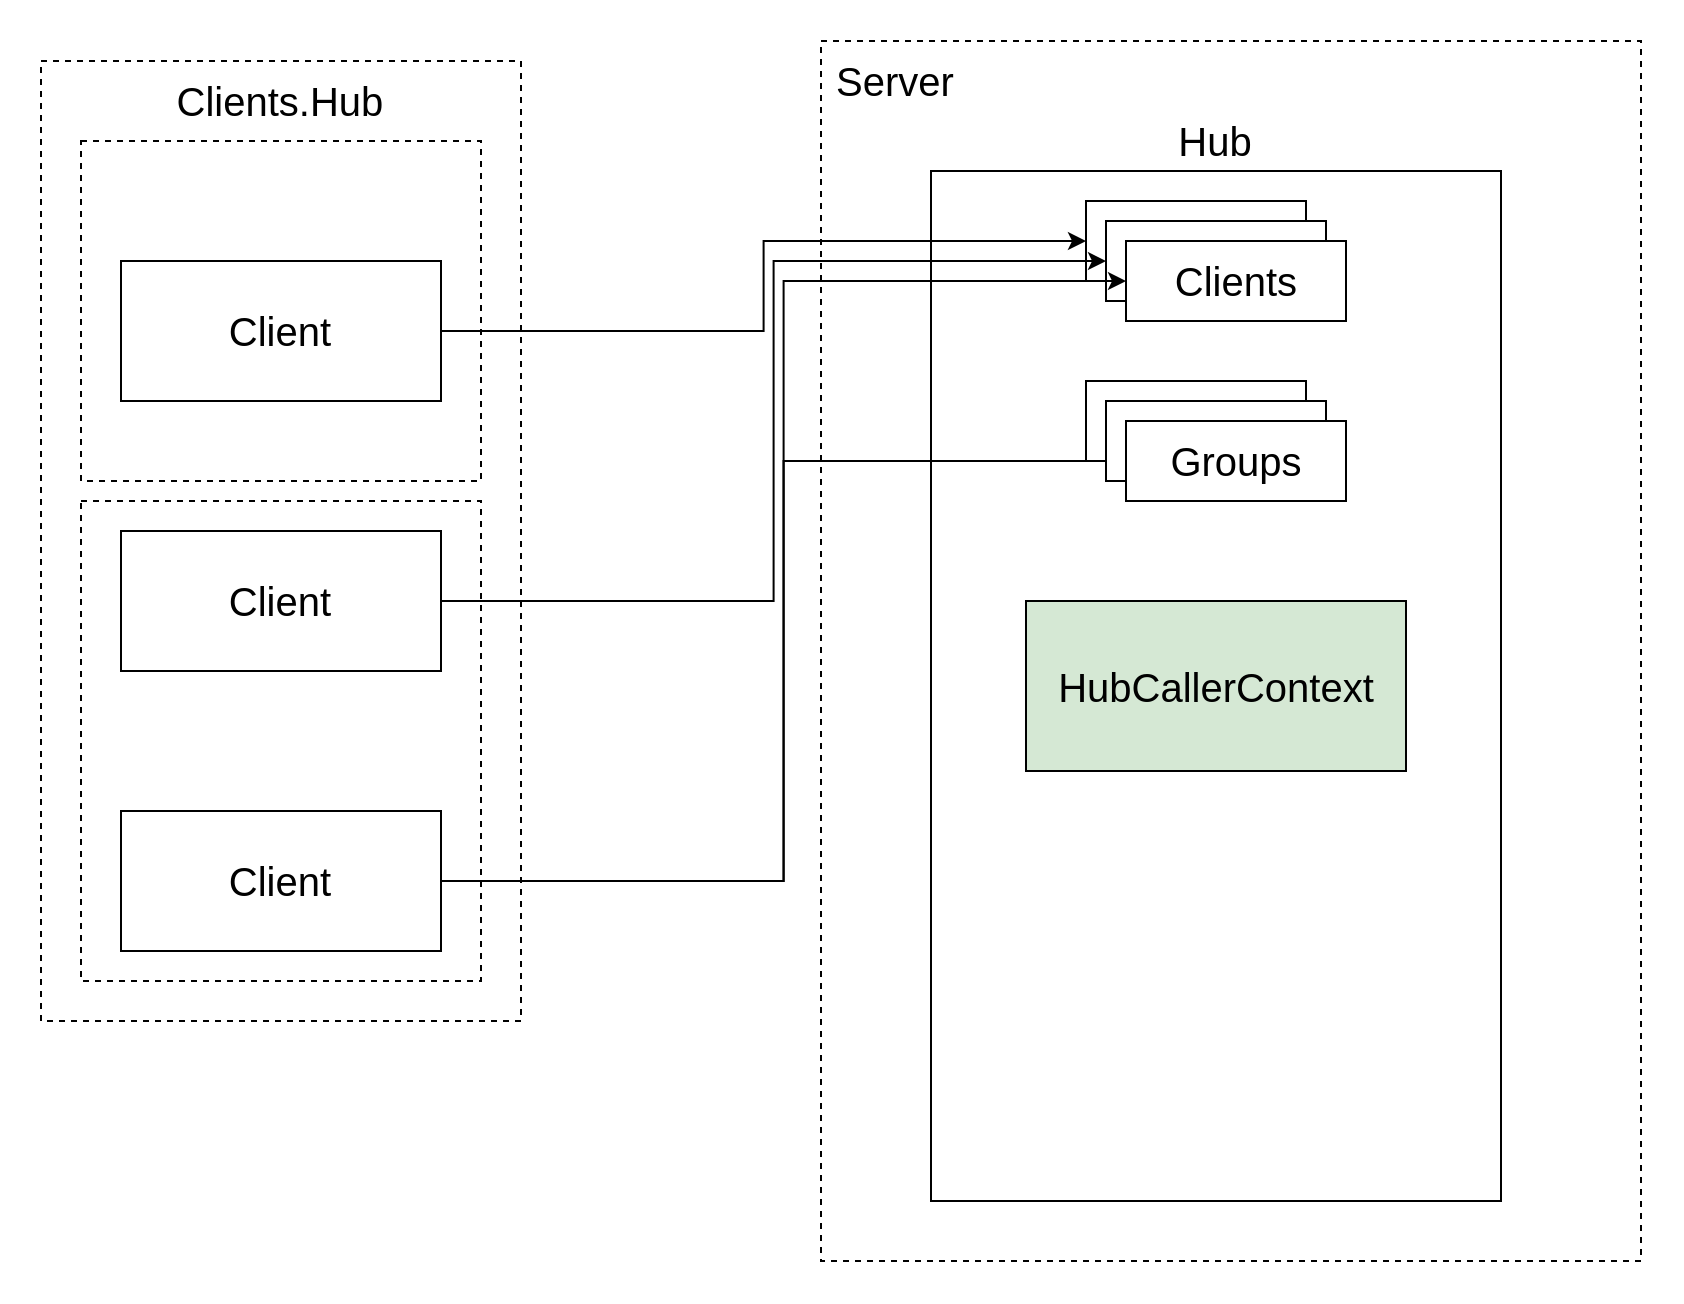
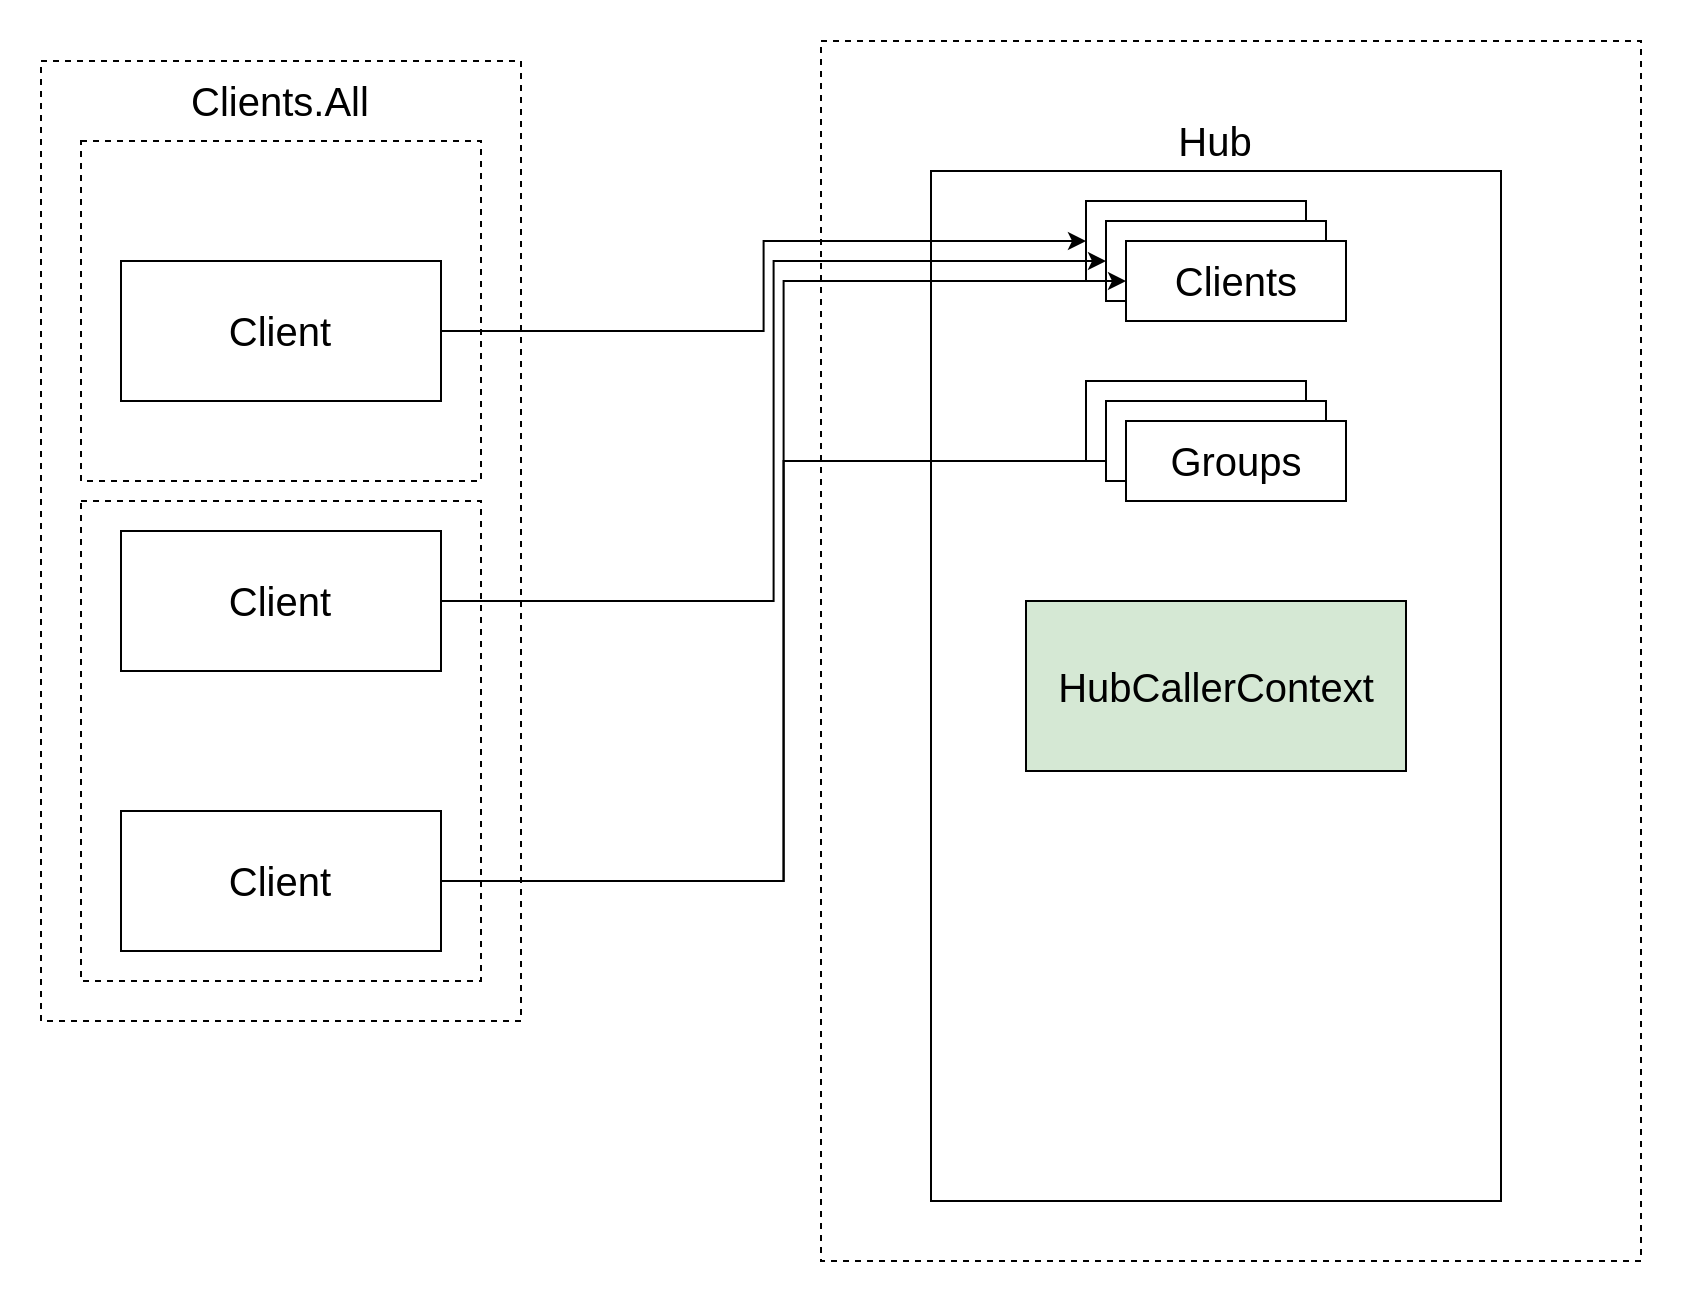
node "Server": removed
node "Clients.Hub": label "Clients.Hub" -> "Clients.All"
